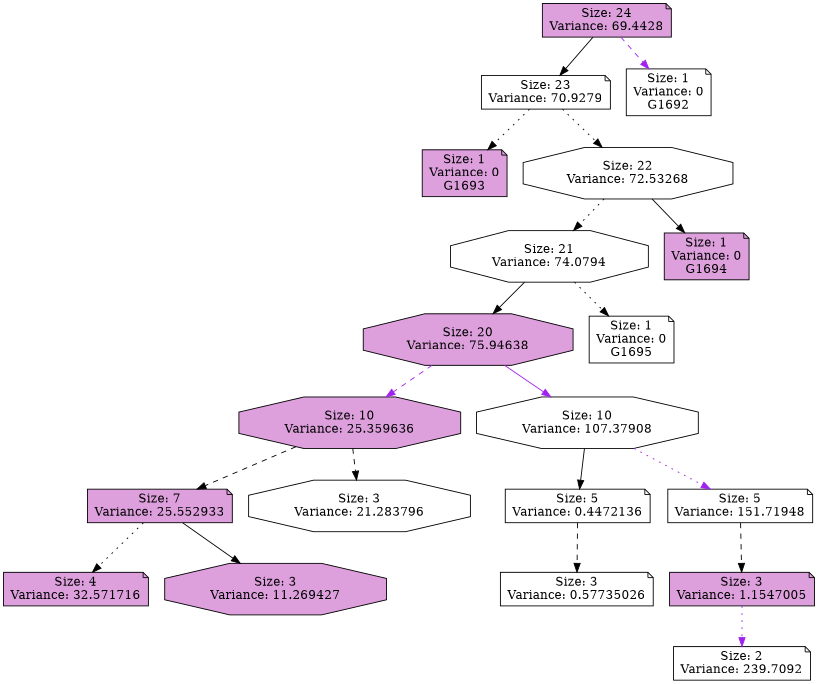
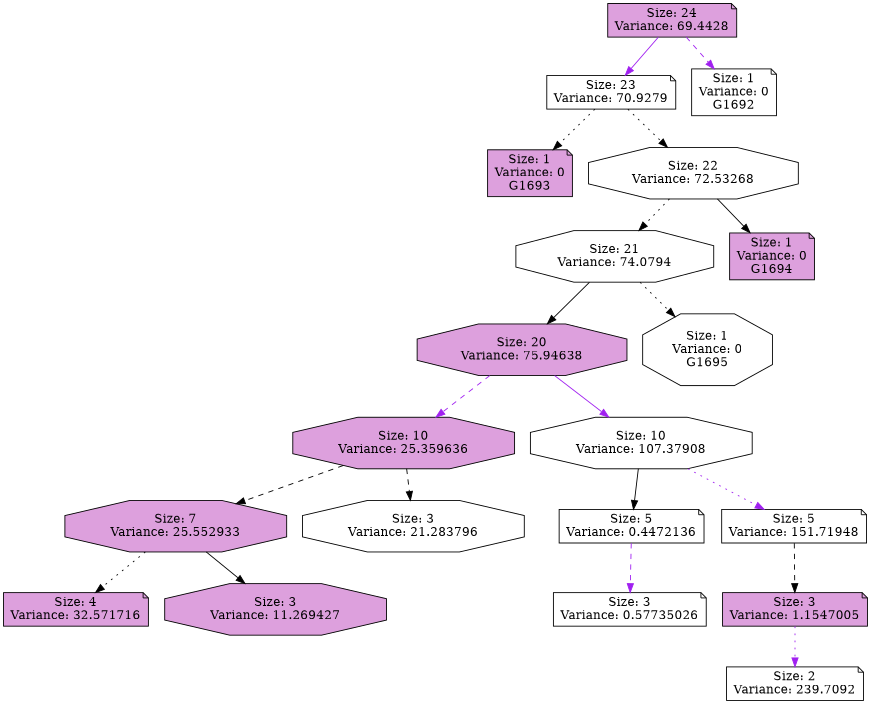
edge "Size: 24 Variance: 69.4428" -> "Size: 23 Variance: 70.9279": color black -> purple
node "Size: 1 Variance: 0 G1695": shape note -> octagon
node "Size: 7 Variance: 25.552933": shape note -> octagon
edge "Size: 5 Variance: 0.4472136" -> "Size: 3 Variance: 0.57735026": color black -> purple
